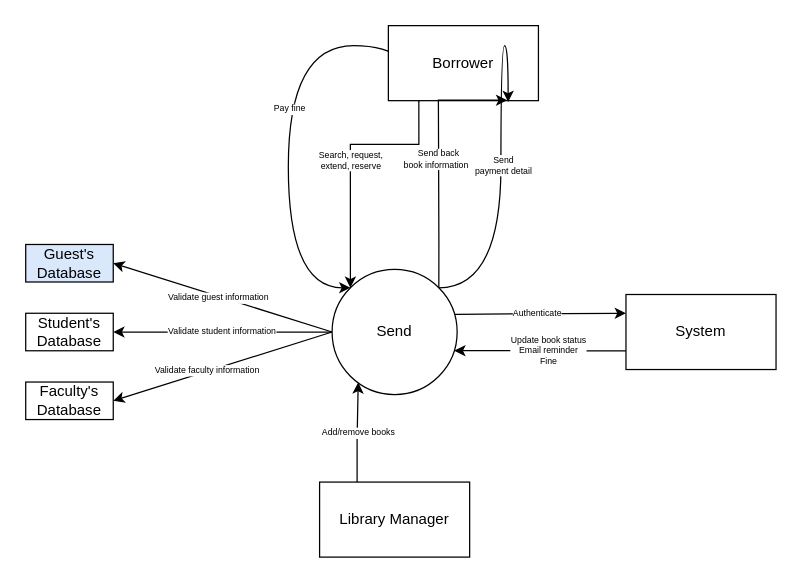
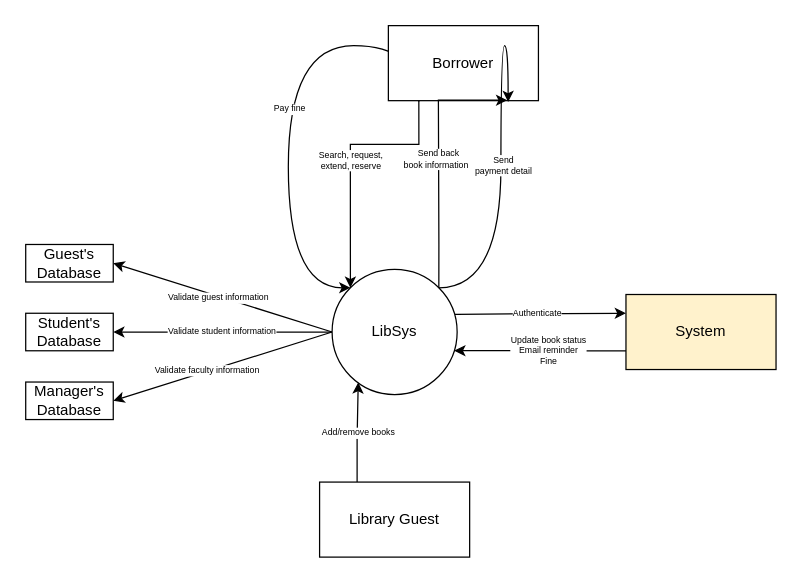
node "Guest's Database": fillcolor #dae8fc -> #ffffff
node "Send": label "Send" -> "LibSys"
node "System": fillcolor #ffffff -> #fff2cc
node "Faculty's Database": label "Faculty's Database" -> "Manager's Database"
node "Library Manager": label "Library Manager" -> "Library Guest"
